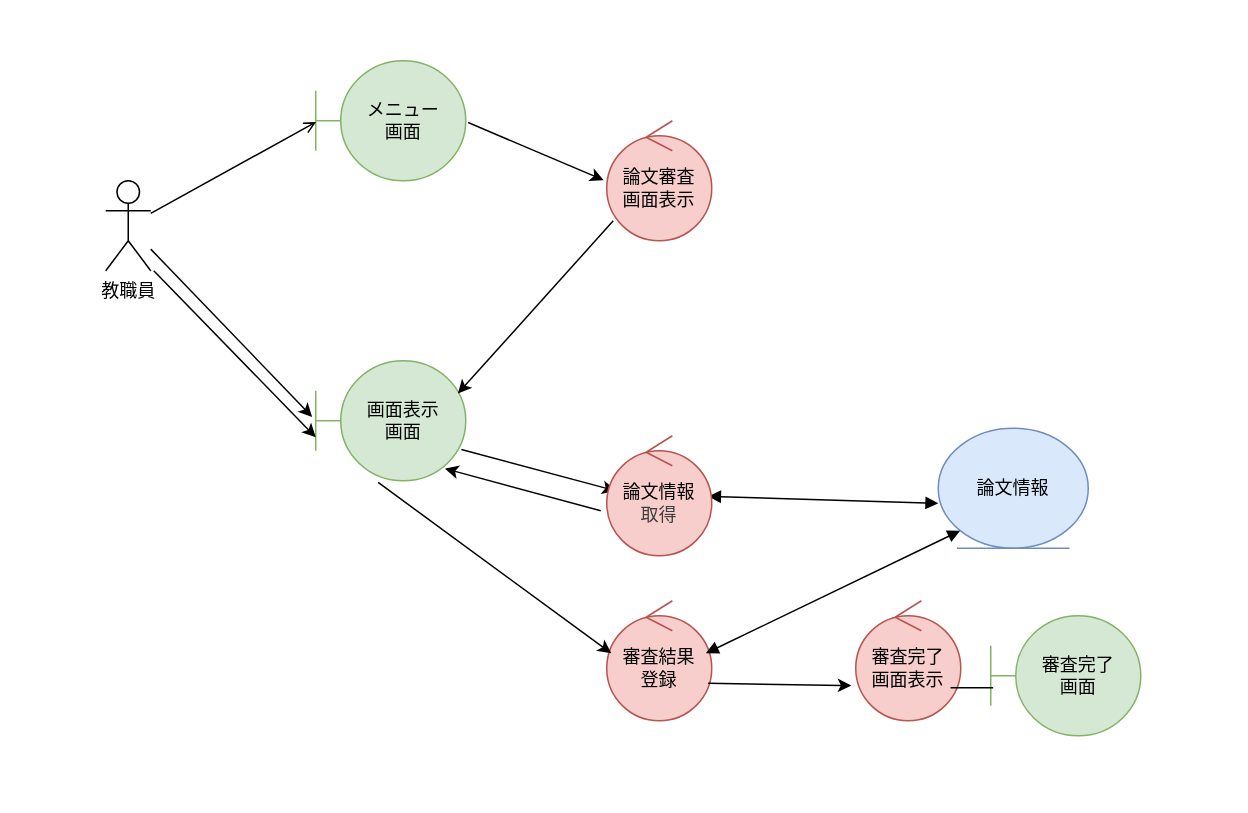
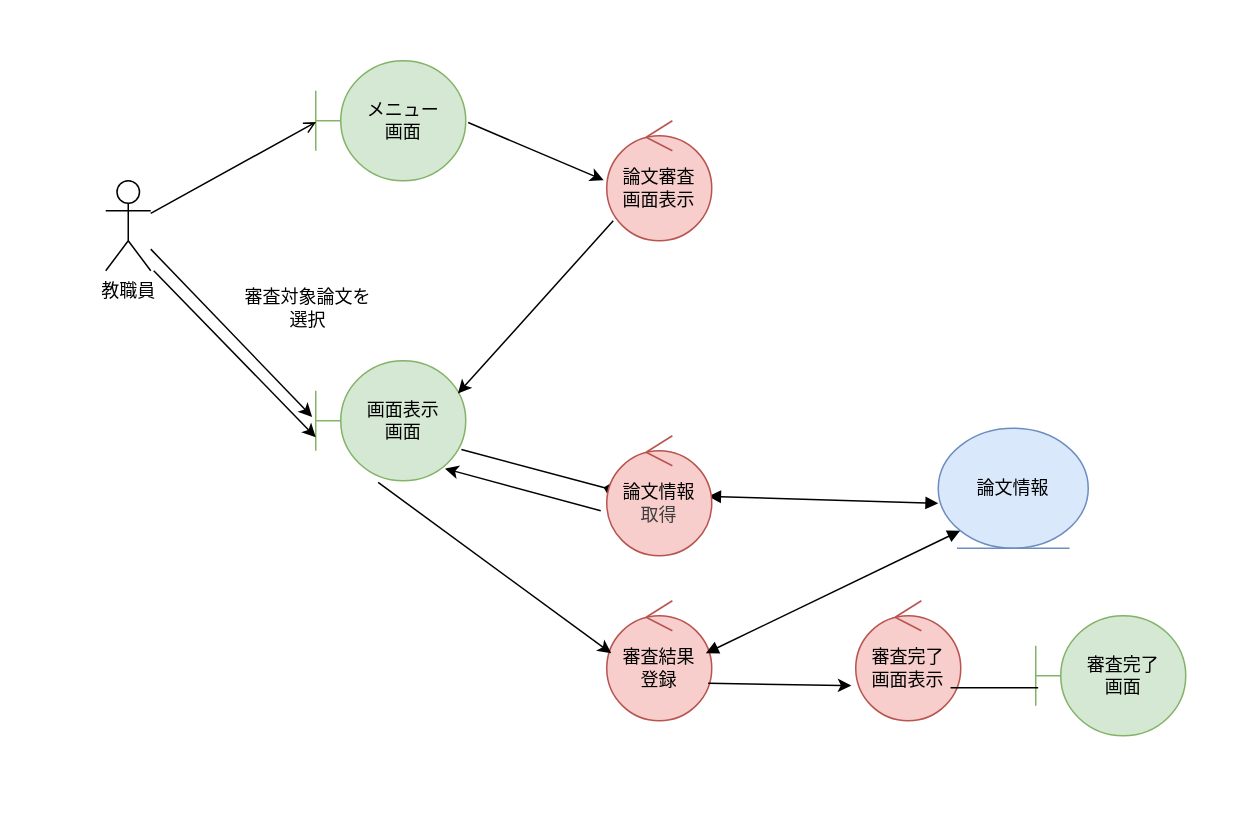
node "審査対象論文を選択": added
edge "画面表示 画面" -> "論文情報 取得": arrowhead classic -> diamond
node "審査完了 画面": moved (1066, 676) -> (1111, 676)
